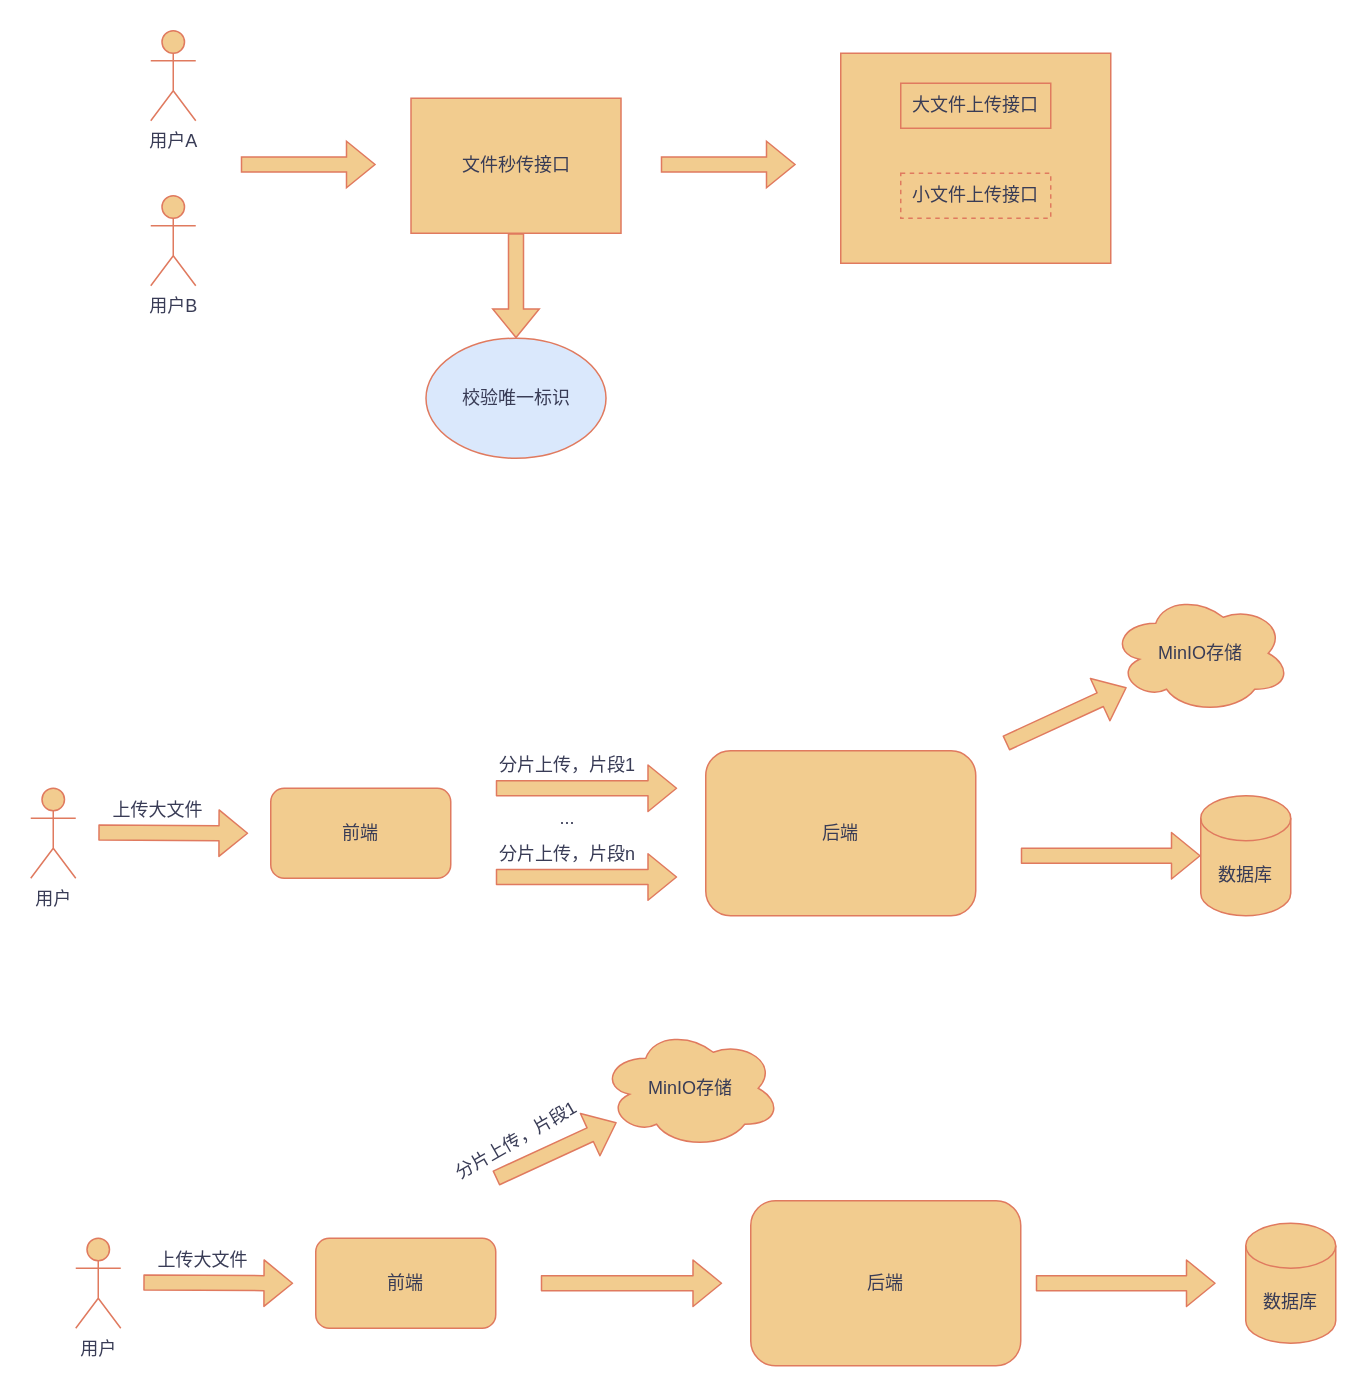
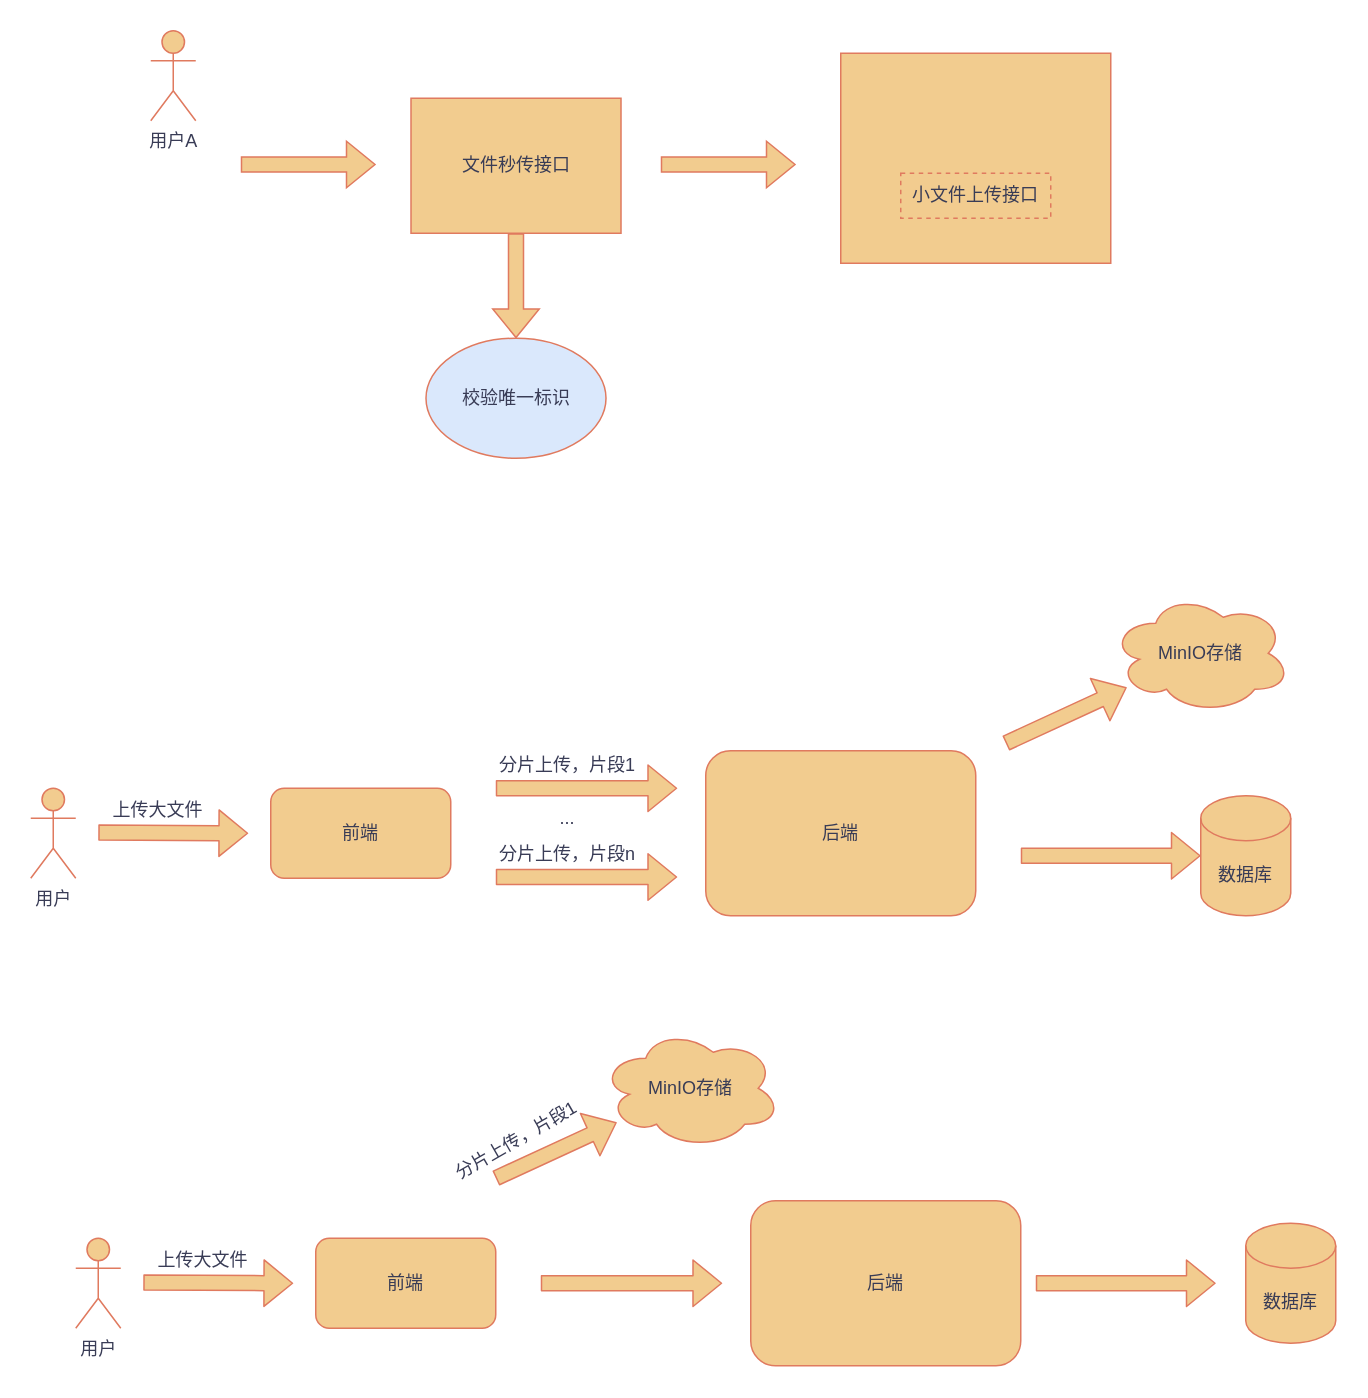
node "大文件上传接口": removed
node "用户B": removed
